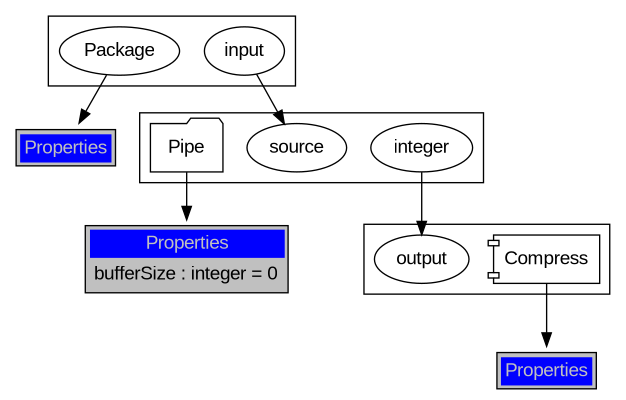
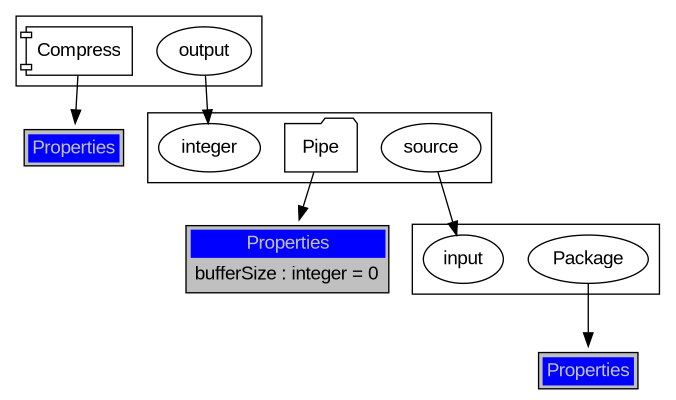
edge "input" -> "source": reversed
edge "integer" -> "output": reversed
